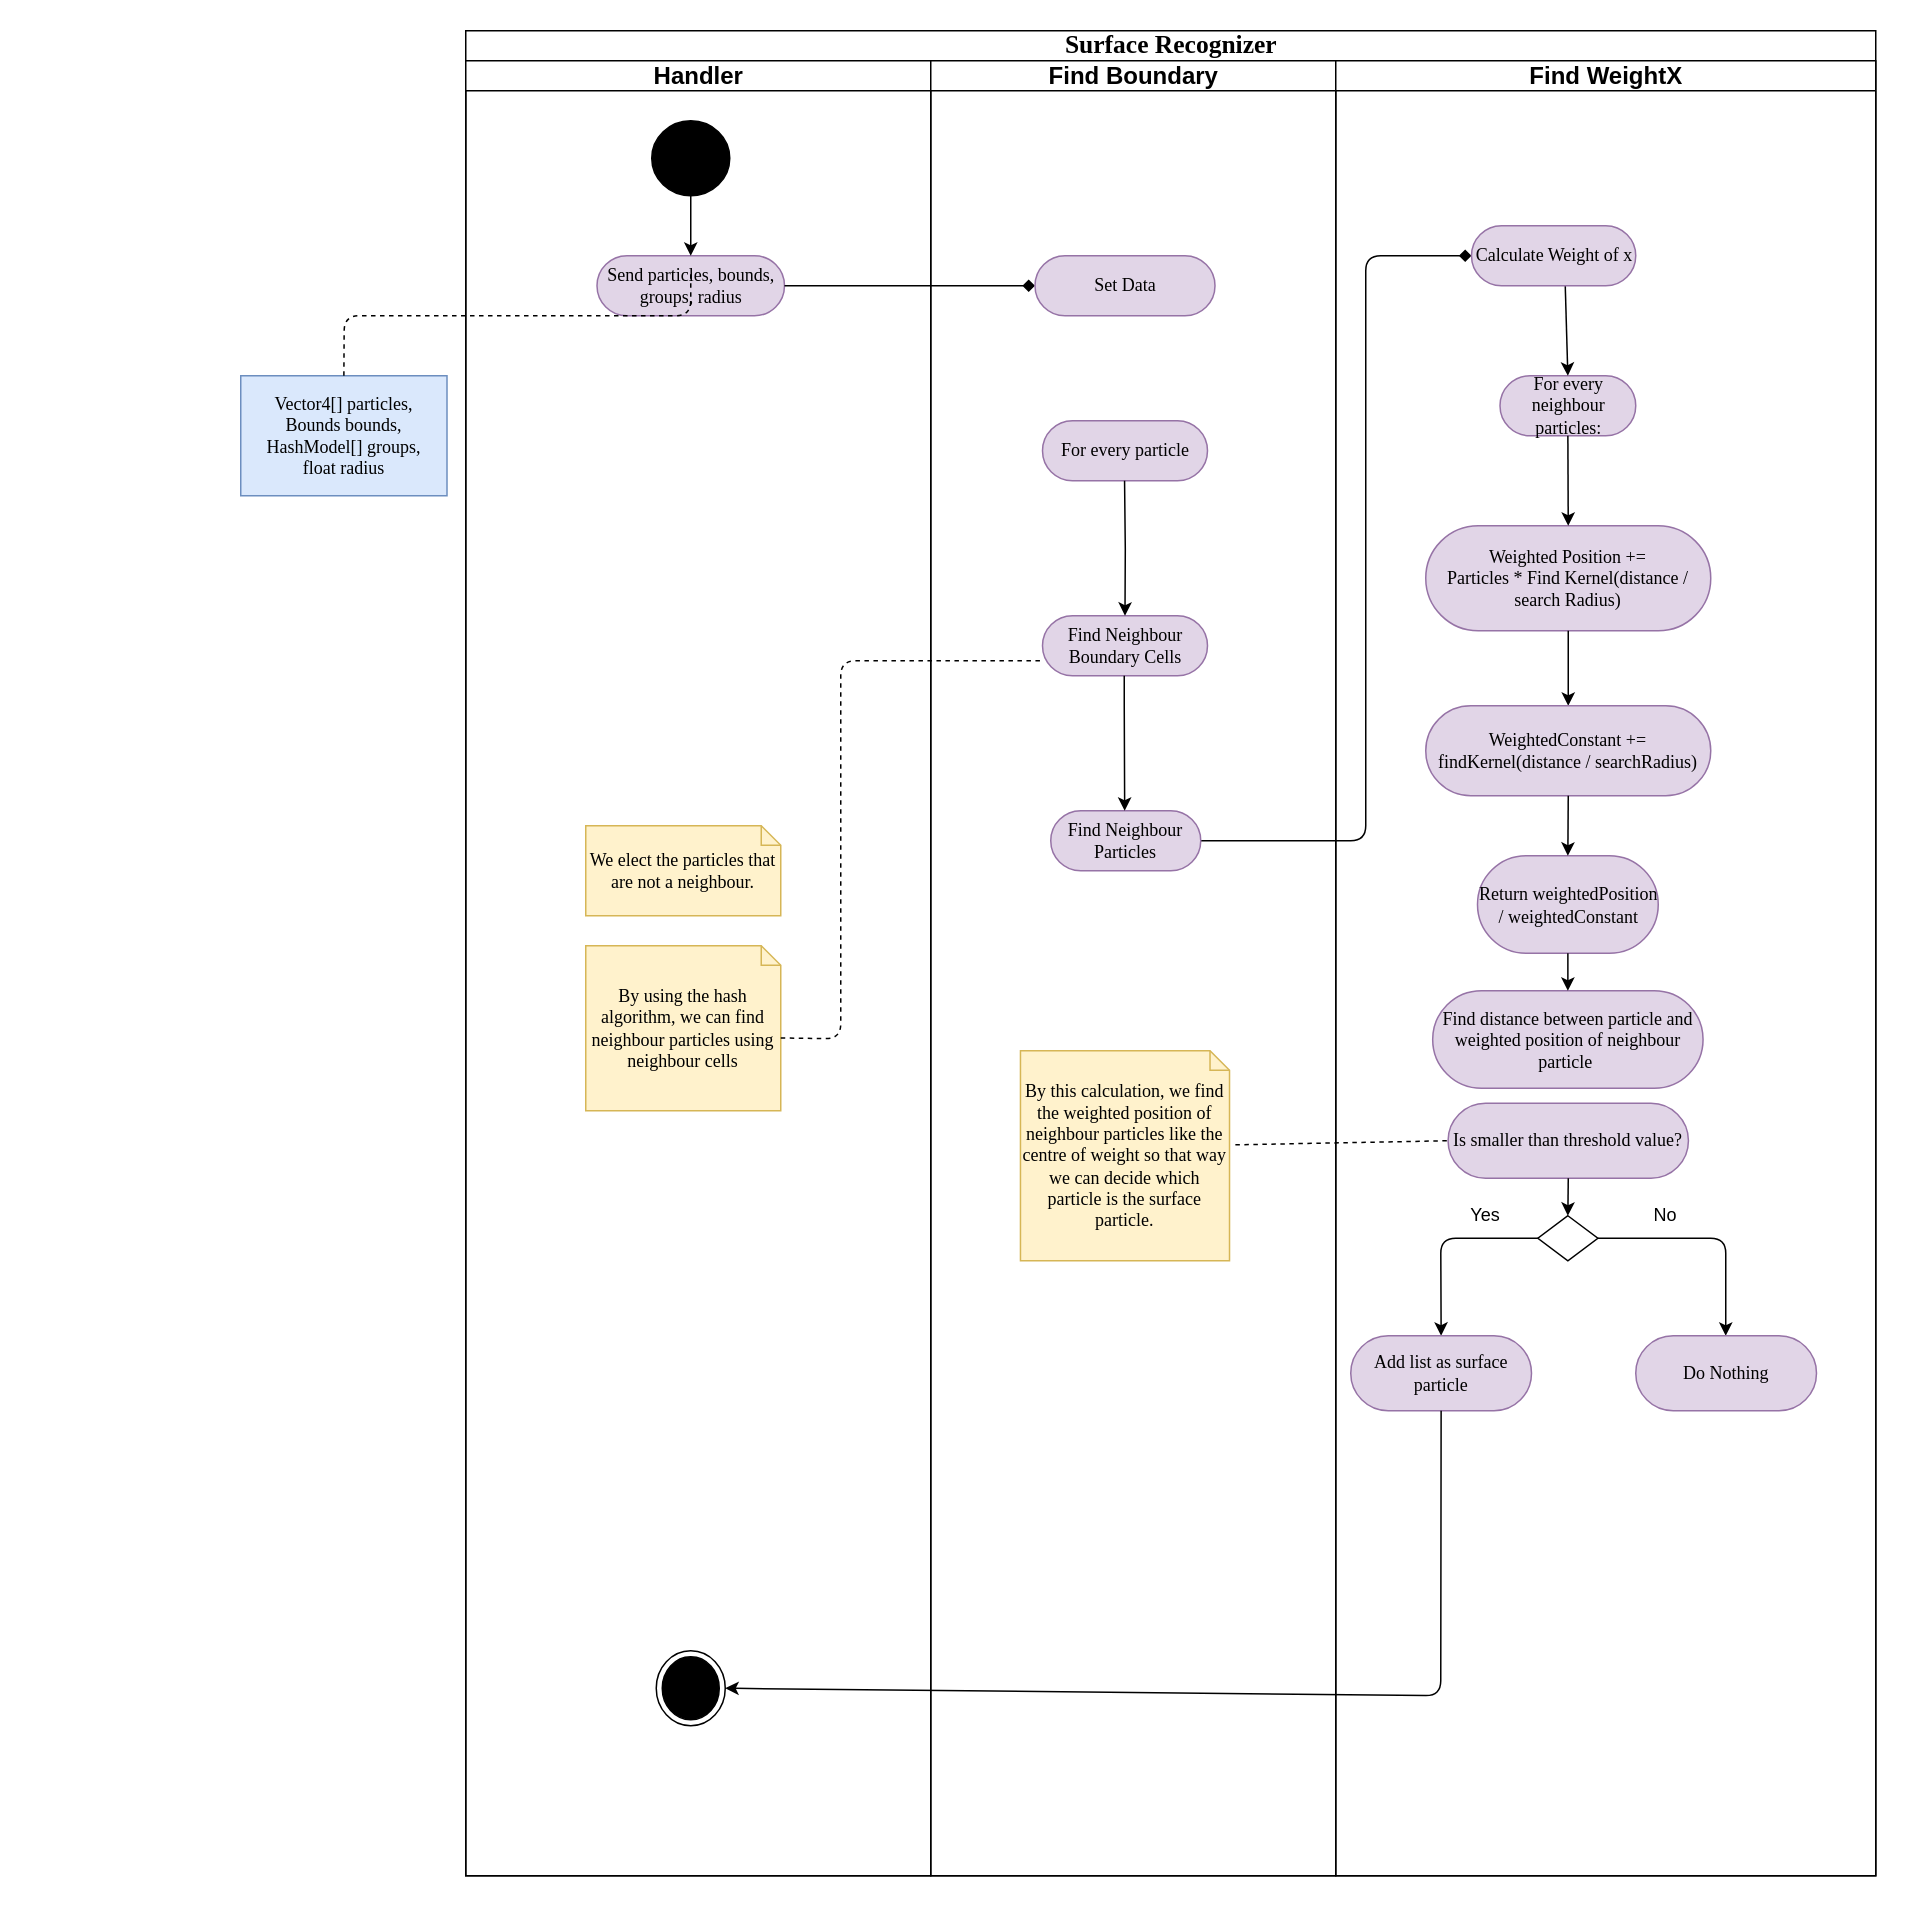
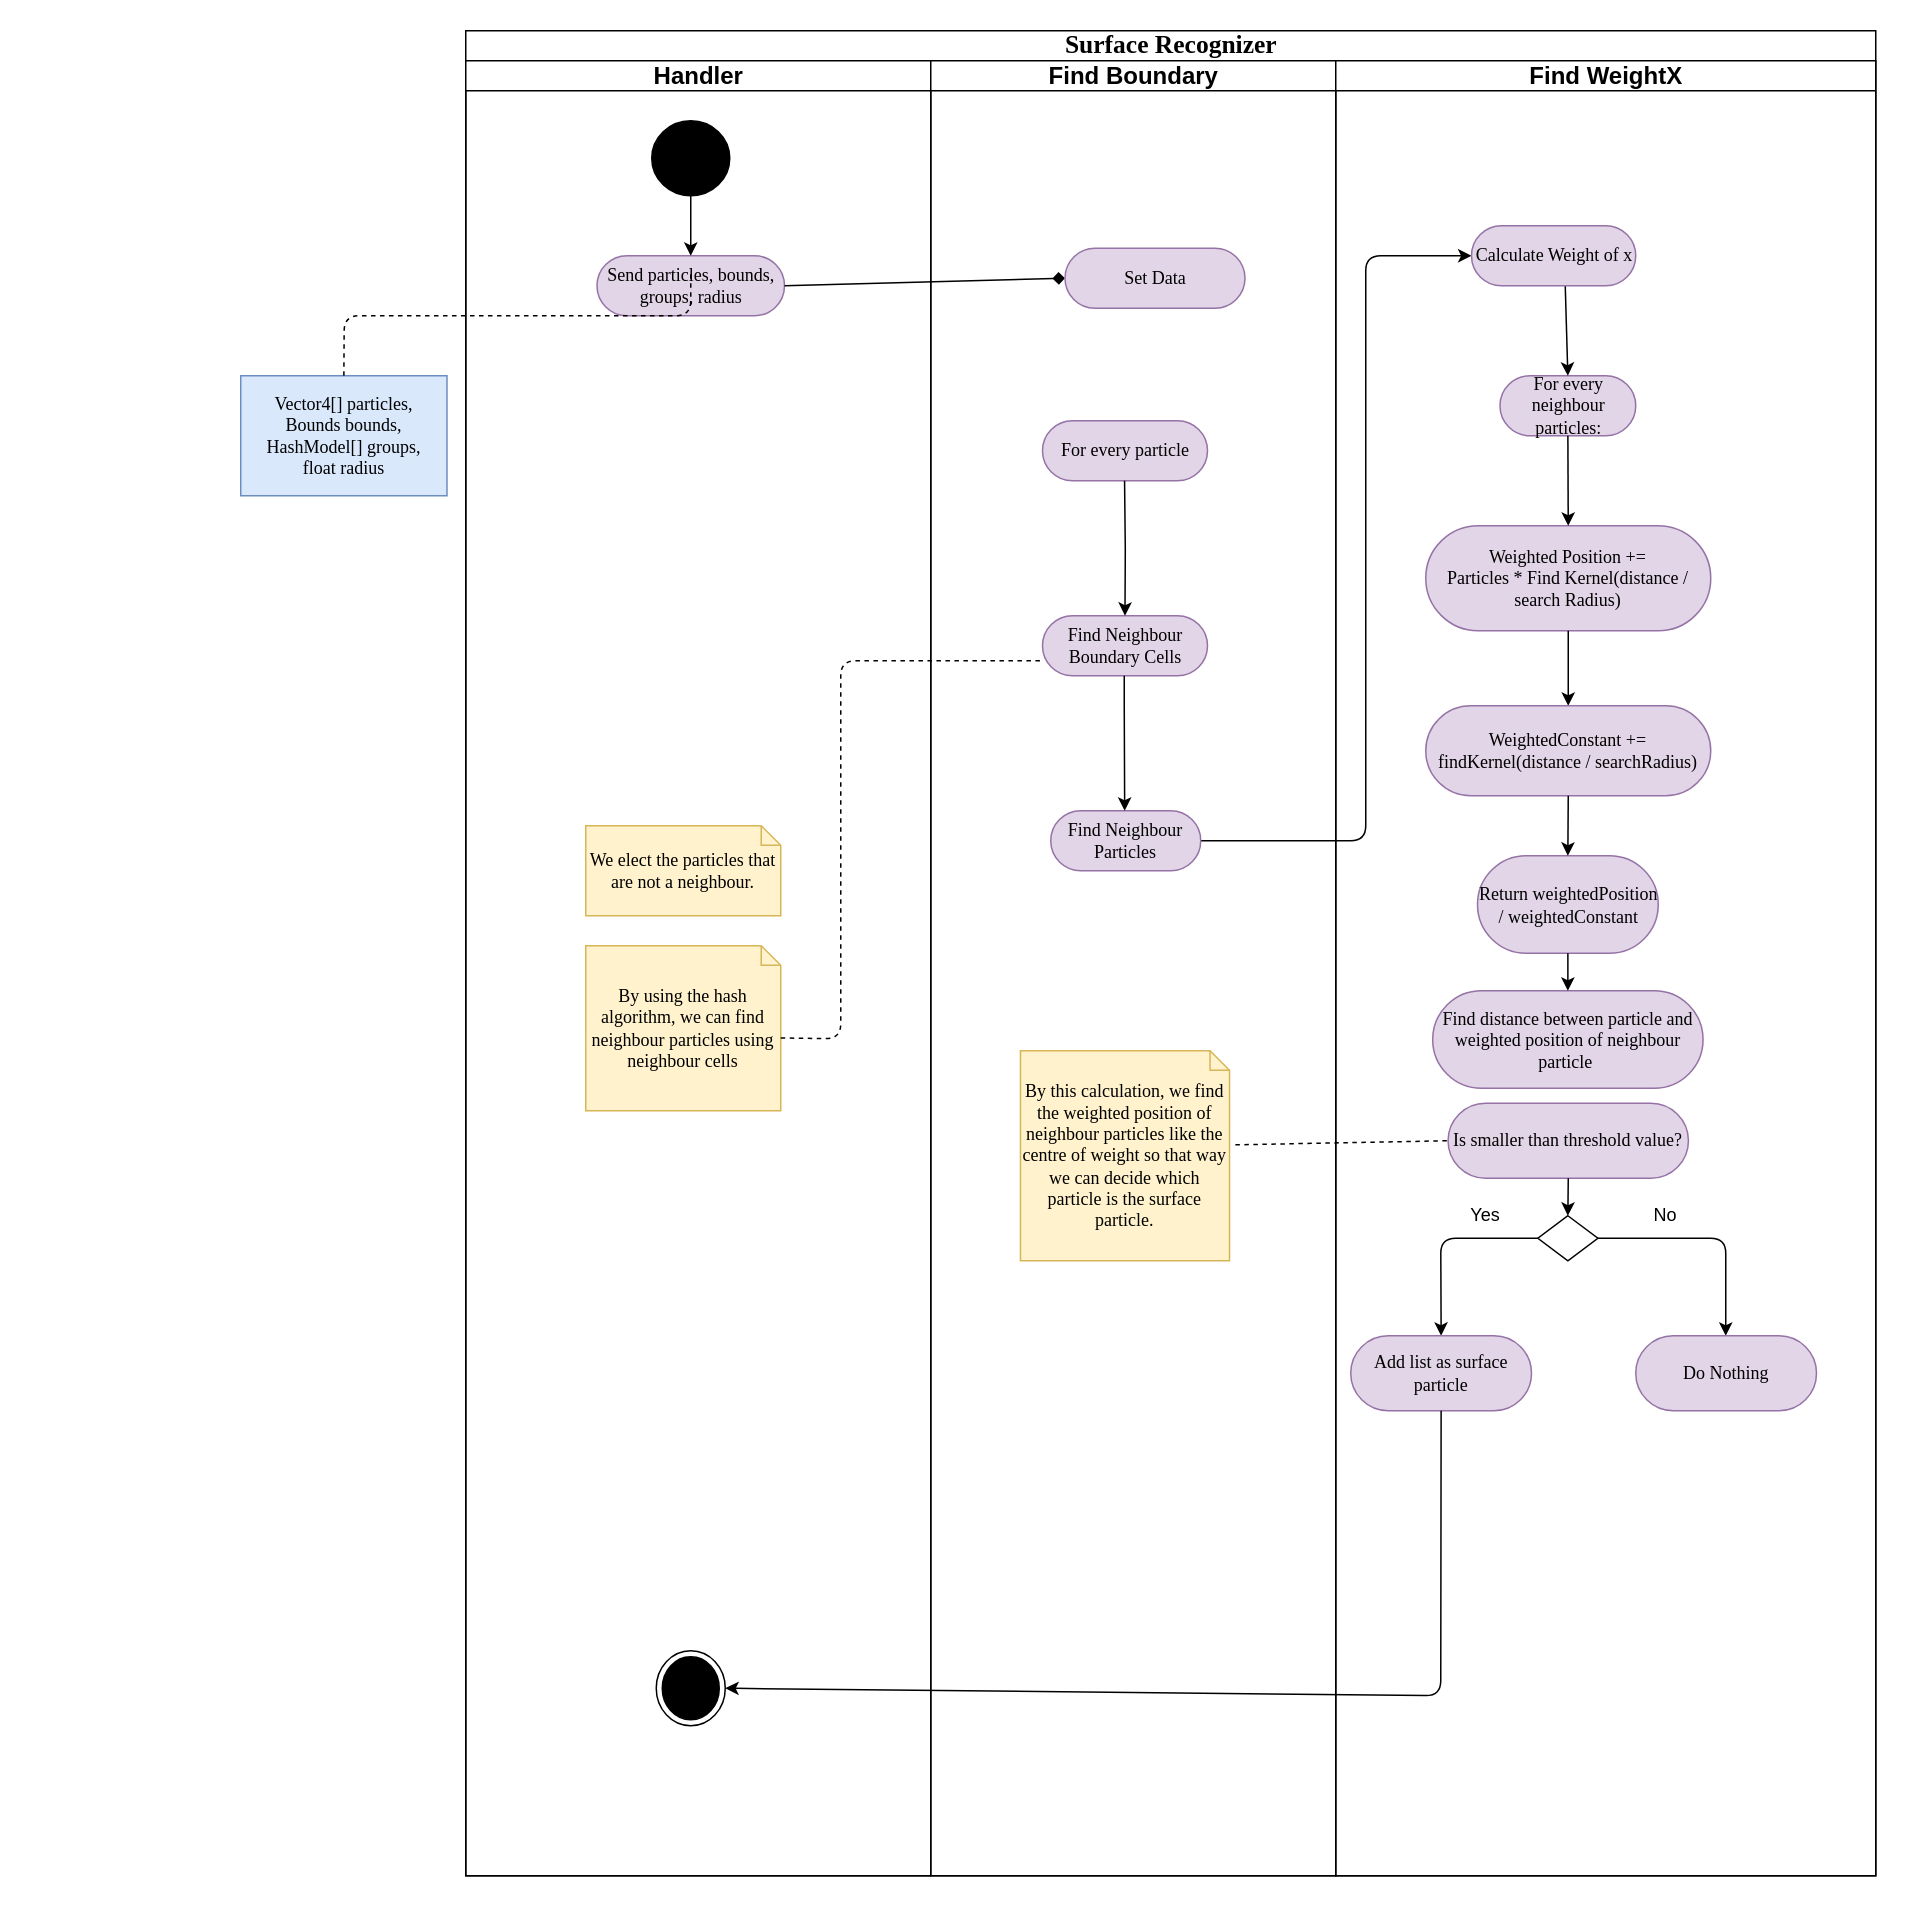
edge "Find Neighbour Particles" -> "Calculate Weight of x": arrowhead diamond -> classic
node "Set Data": moved (1125, 286) -> (1155, 278)
